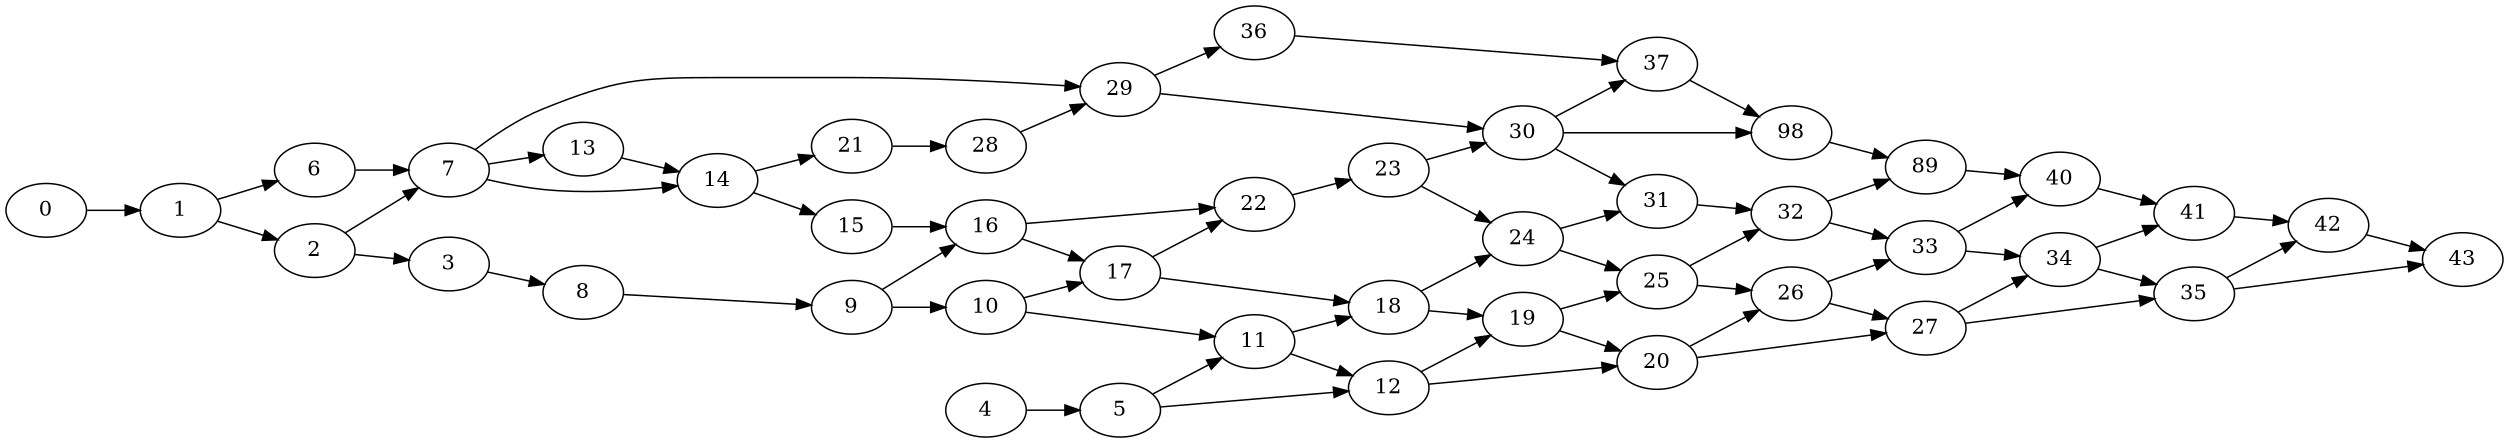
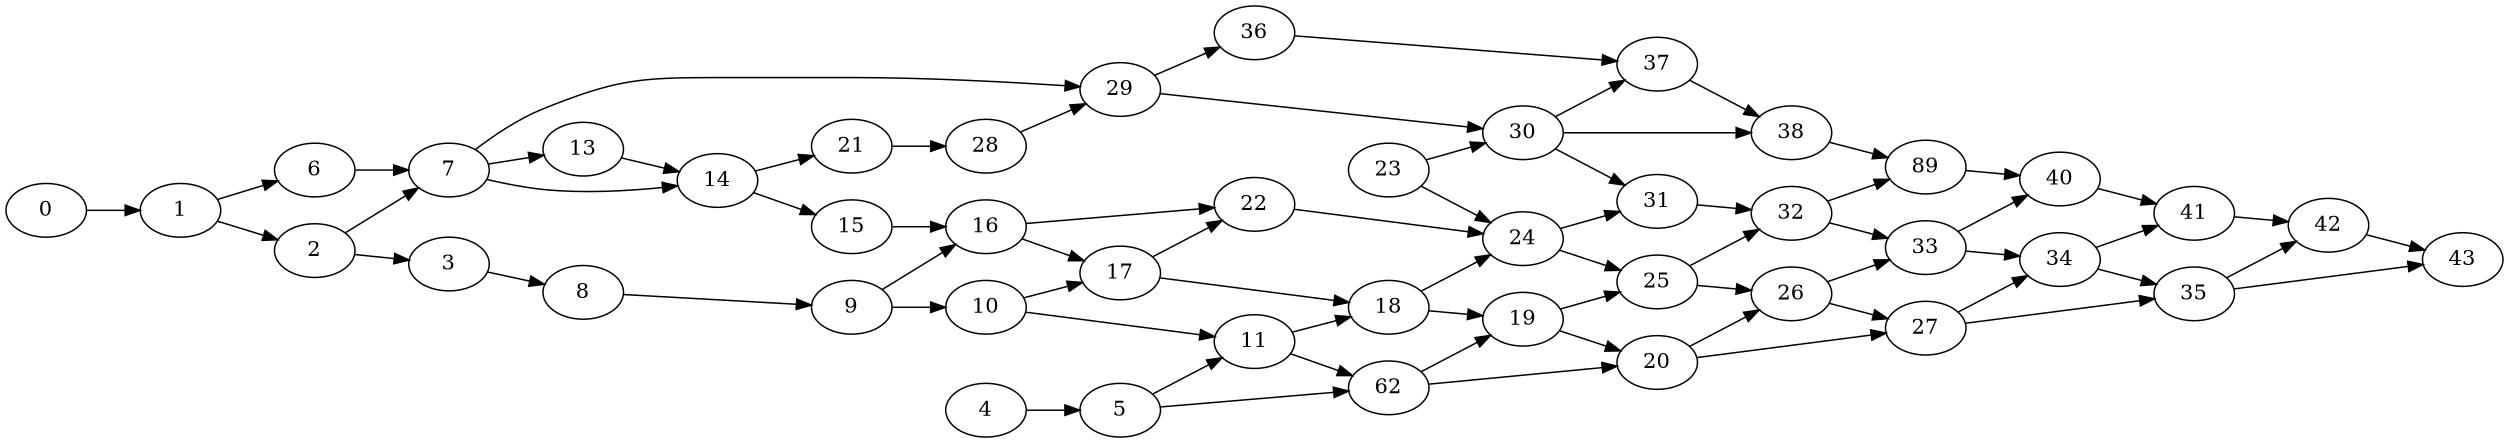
node "98": label "98" -> "38"
edge "22" -> "23": now "22" -> "24"
node "12": label "12" -> "62"
